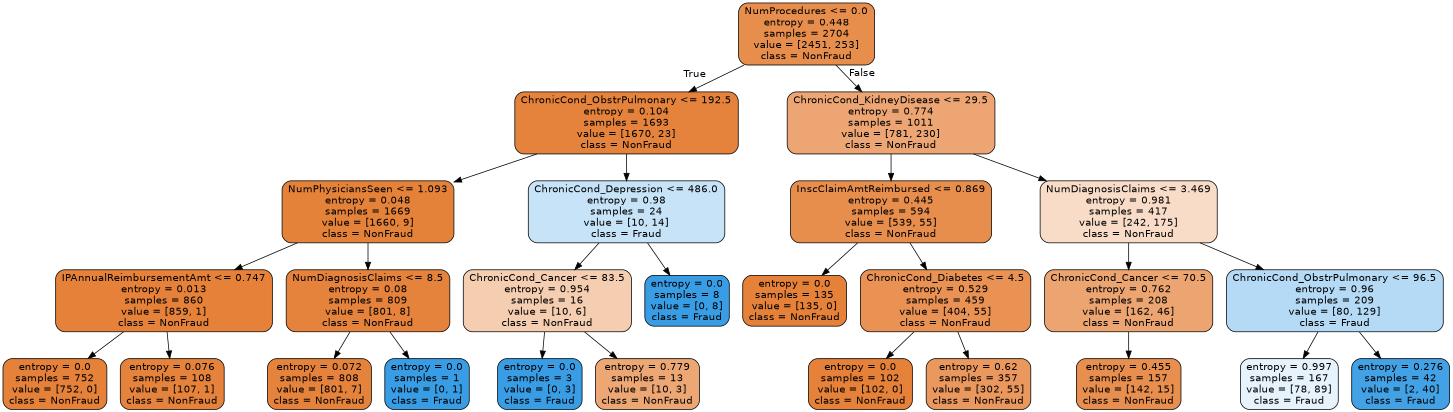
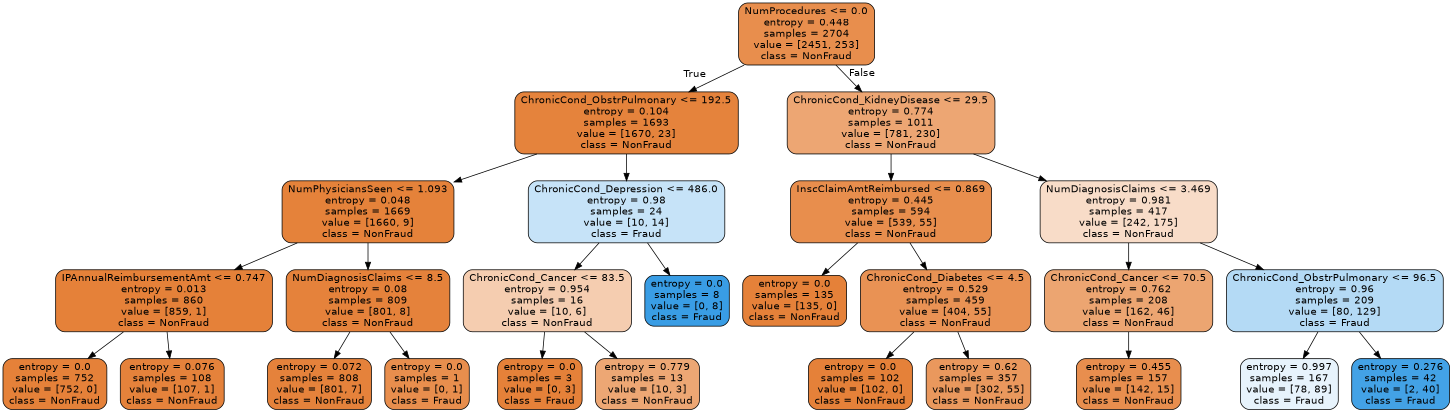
node "entropy = 0.0 samples = 1 value = [0, 1] class = Fraud": fillcolor #399de5 -> #e88e4d
node "entropy = 0.0 samples = 3 value = [0, 3] class = Fraud": fillcolor #399de5 -> #e58139
